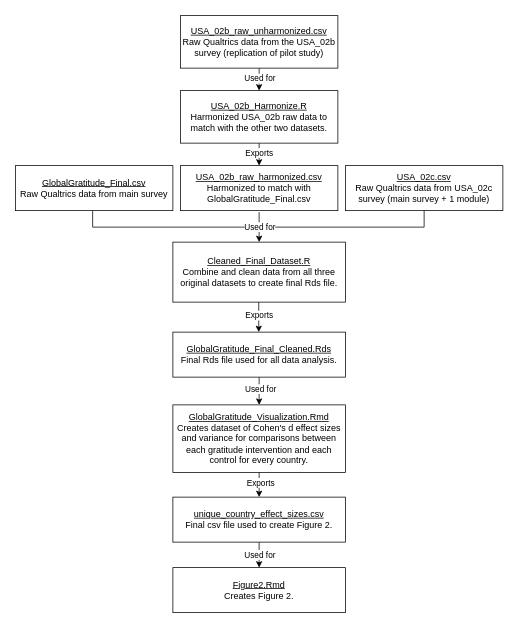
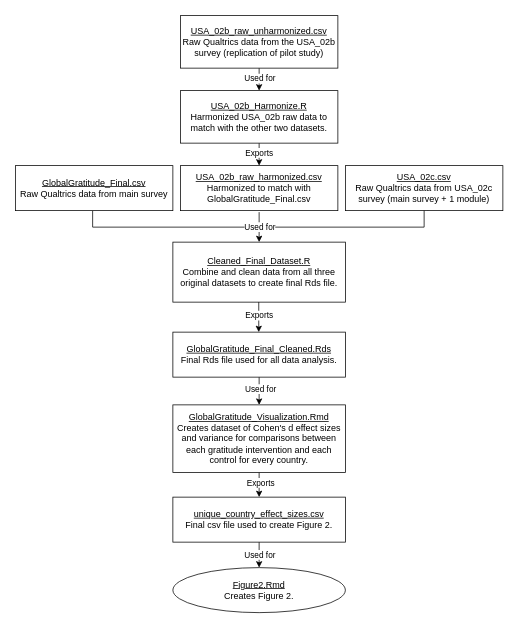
node "Figure2.Rmd Creates Figure 2.": shape rectangle -> ellipse
